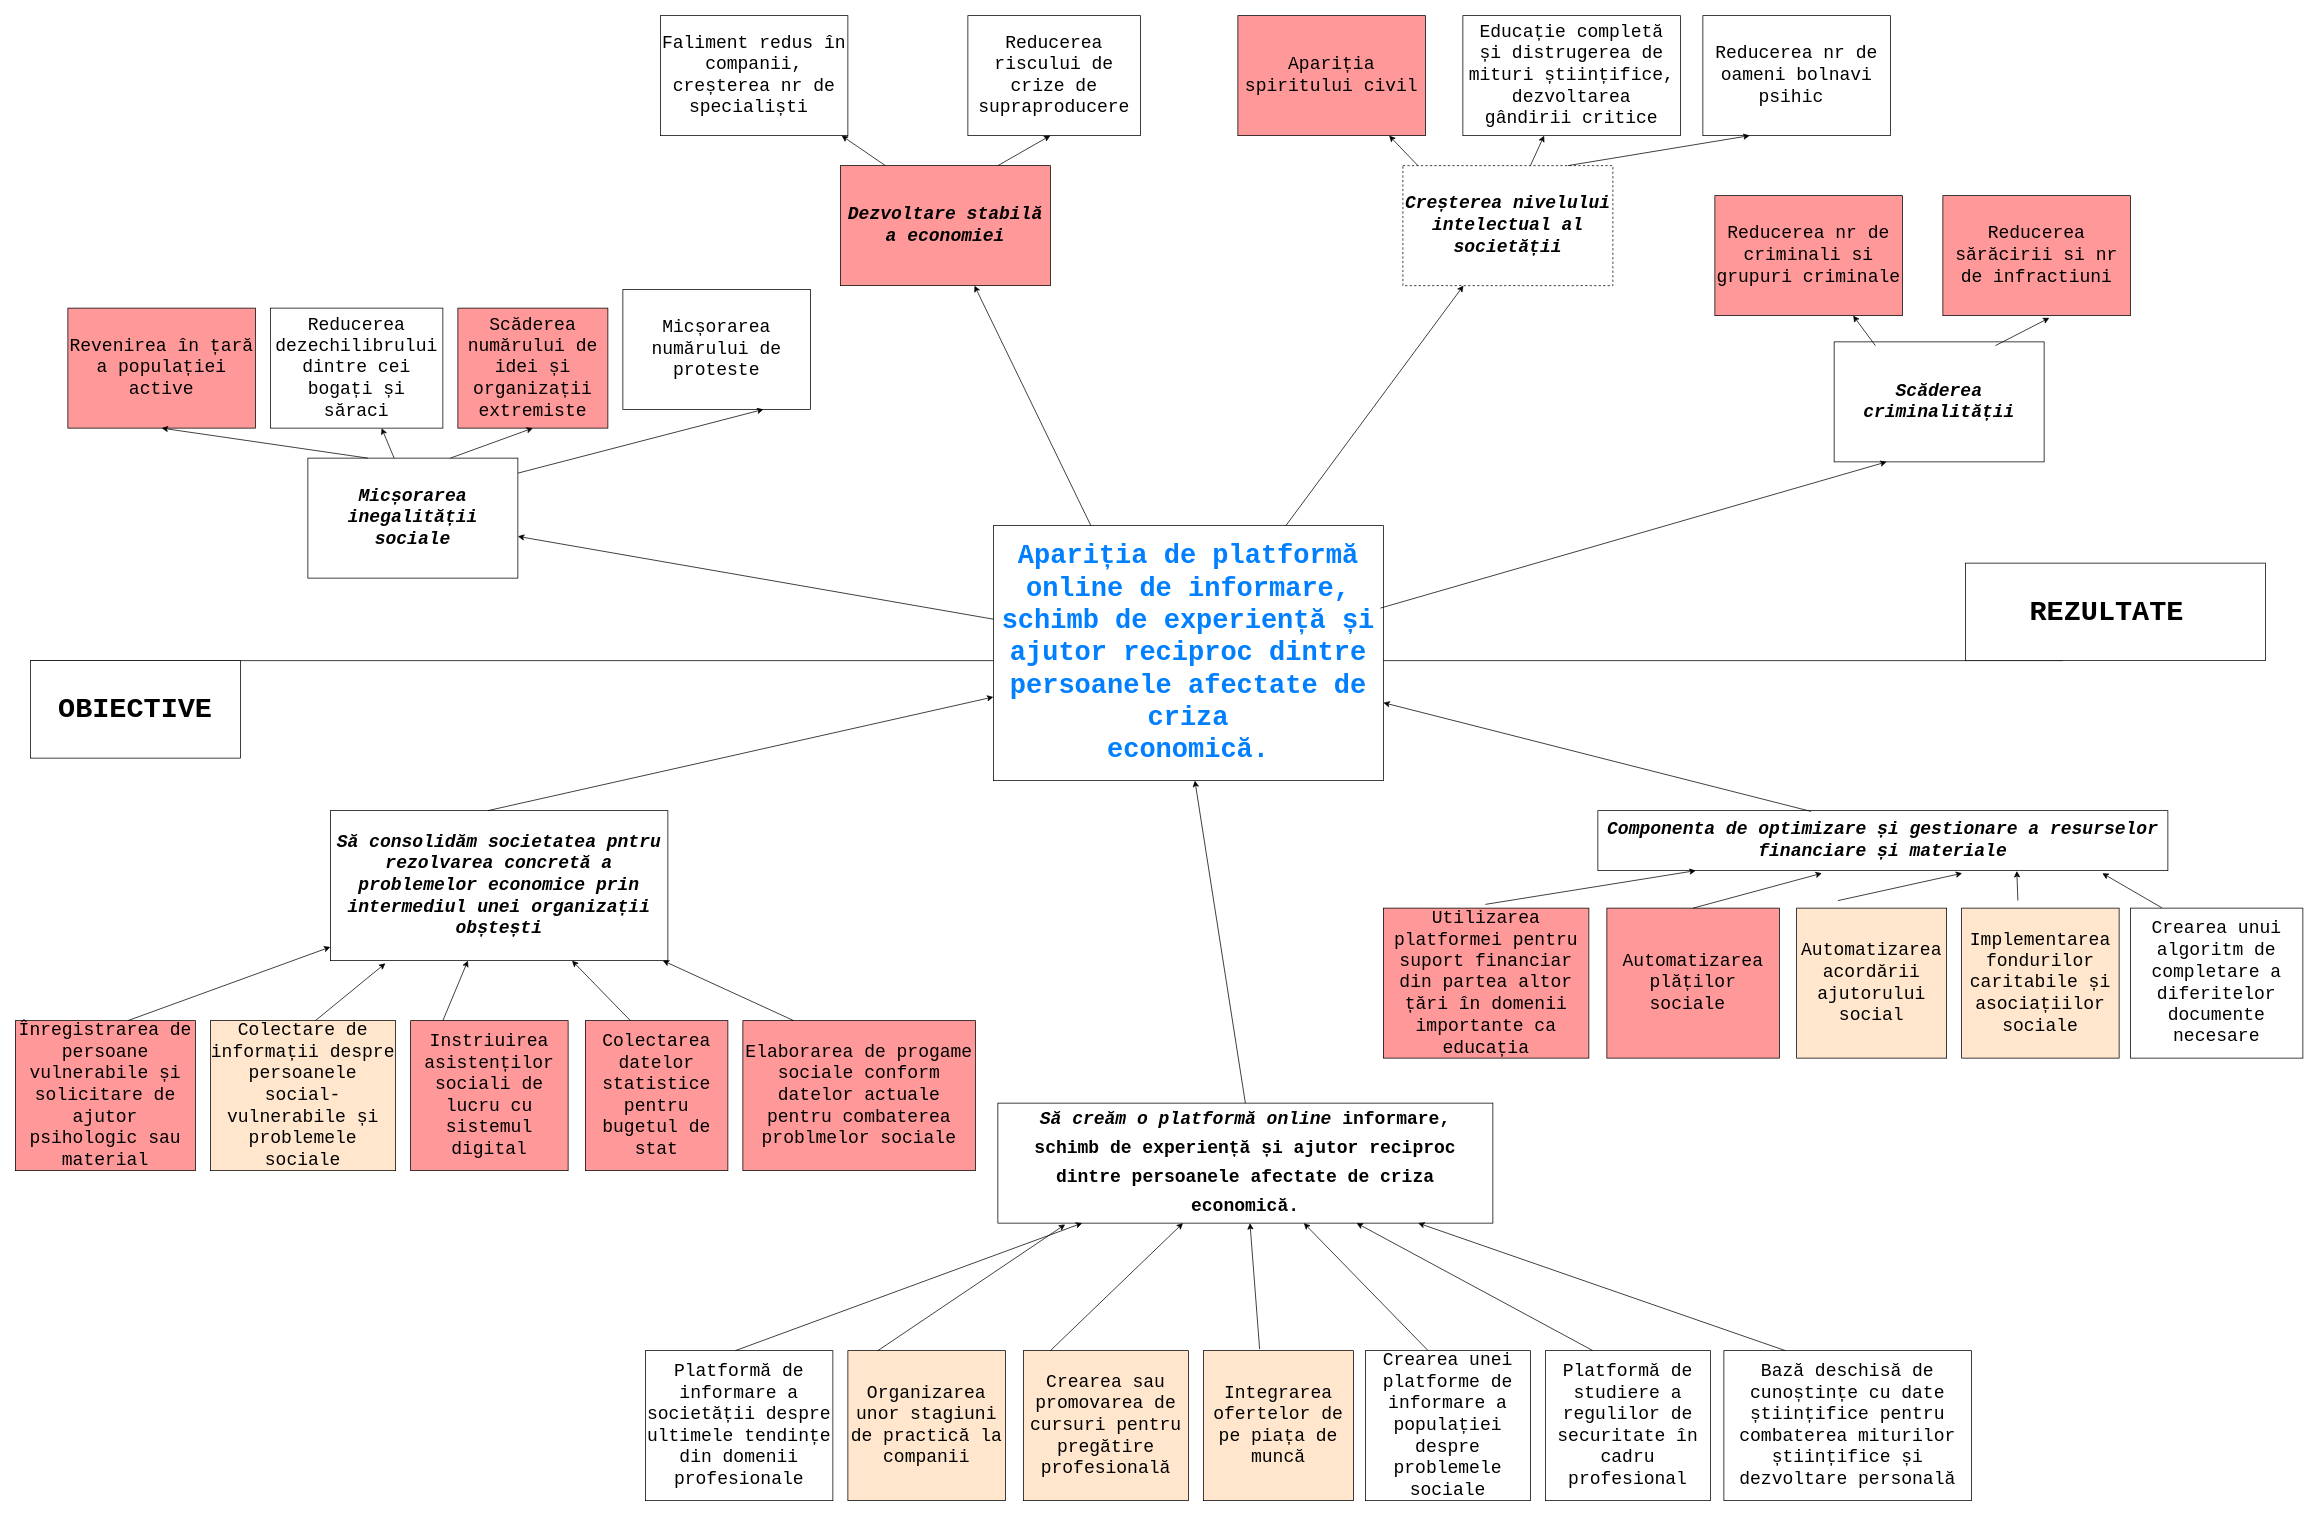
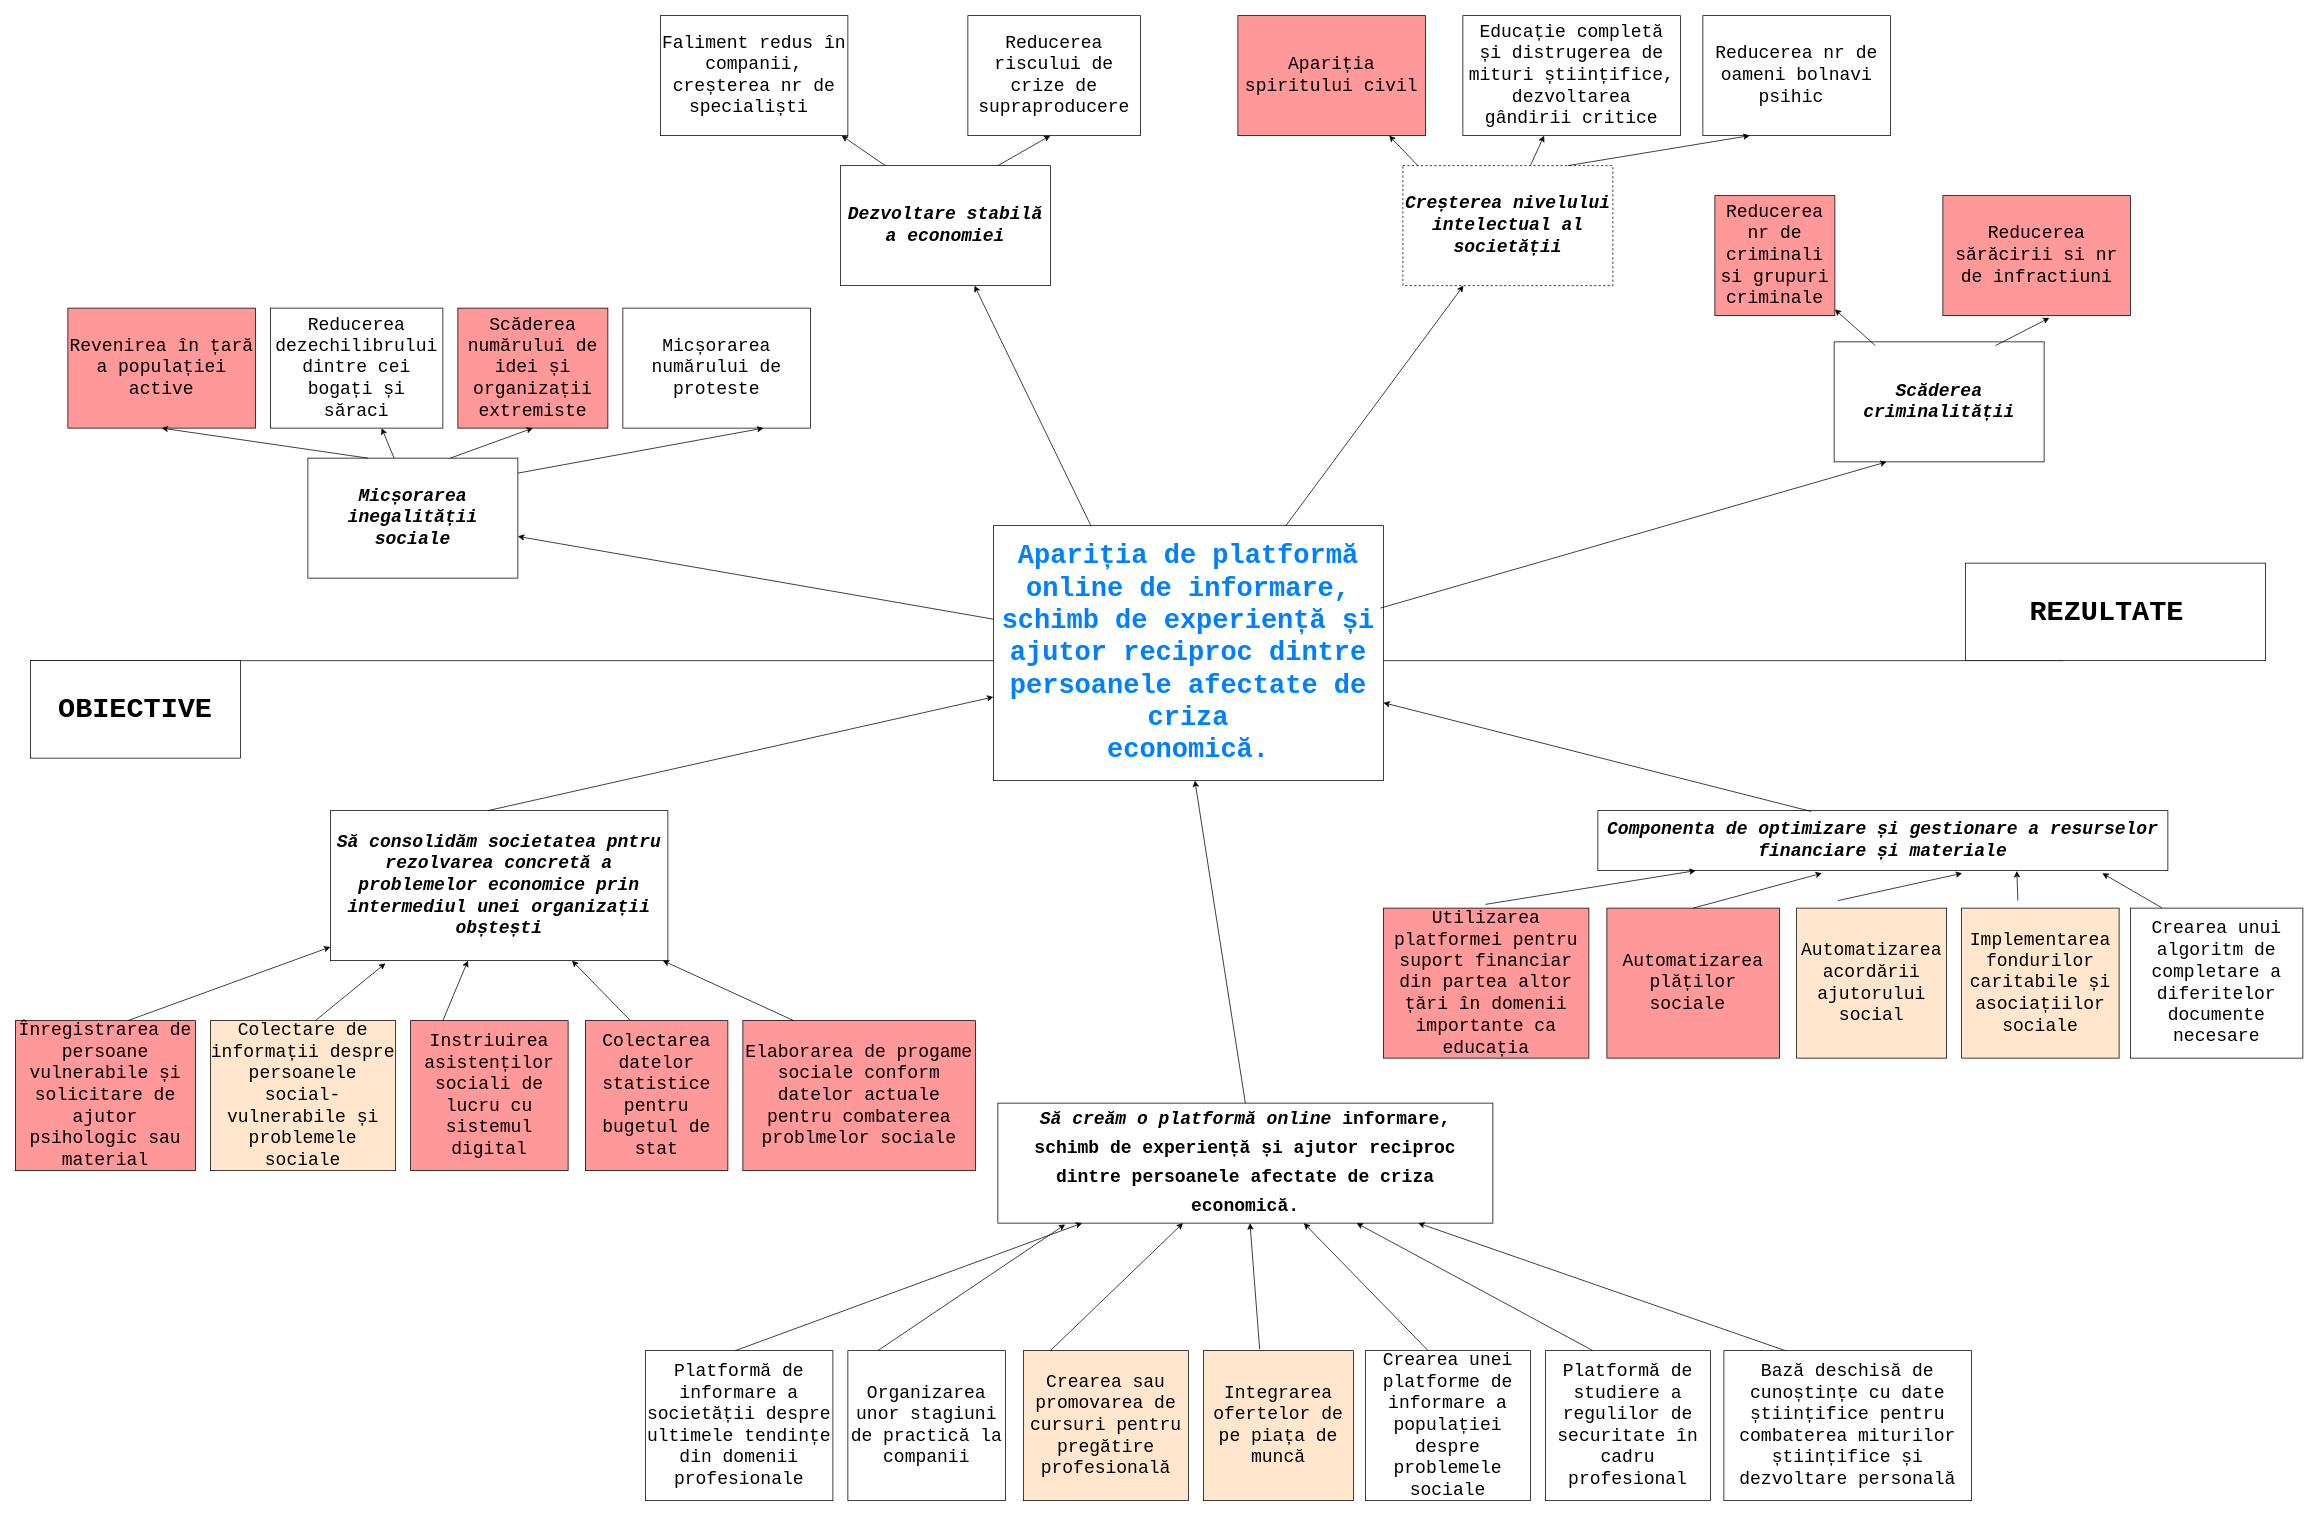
node "Dezvoltare stabilă a economiei": fillcolor #ff9999 -> #ffffff
node "Reducerea nr de criminali si grupuri criminale": size 188x120 -> 120x120
node "Micșorarea numărului de proteste": moved (717, 349) -> (717, 368)
node "Organizarea unor stagiuni de practică la companii": fillcolor #ffe6cc -> #ffffff
